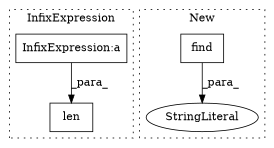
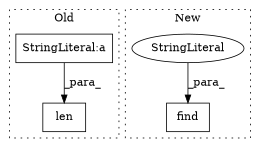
cluster "InfixExpression": label "InfixExpression" -> "Old"
node "InfixExpression:a": label "InfixExpression:a" -> "StringLiteral:a"
edge "find" -> "StringLiteral": reversed
